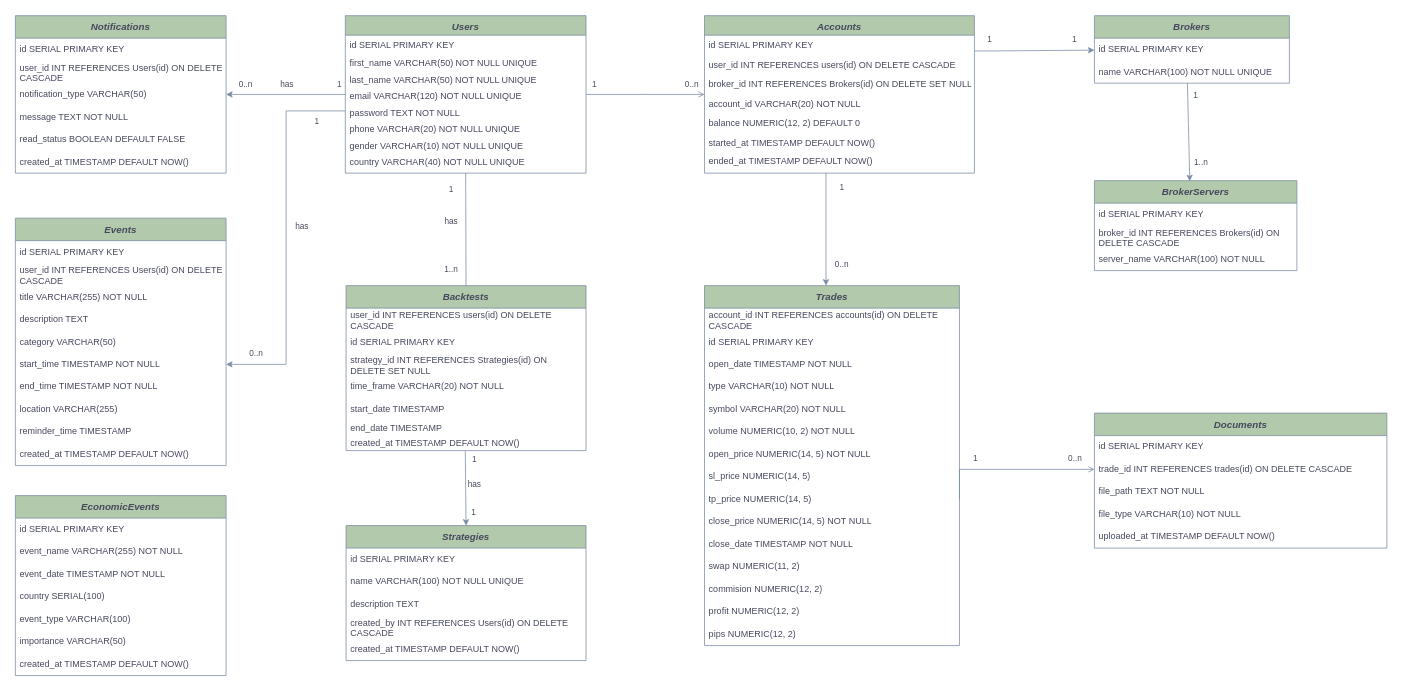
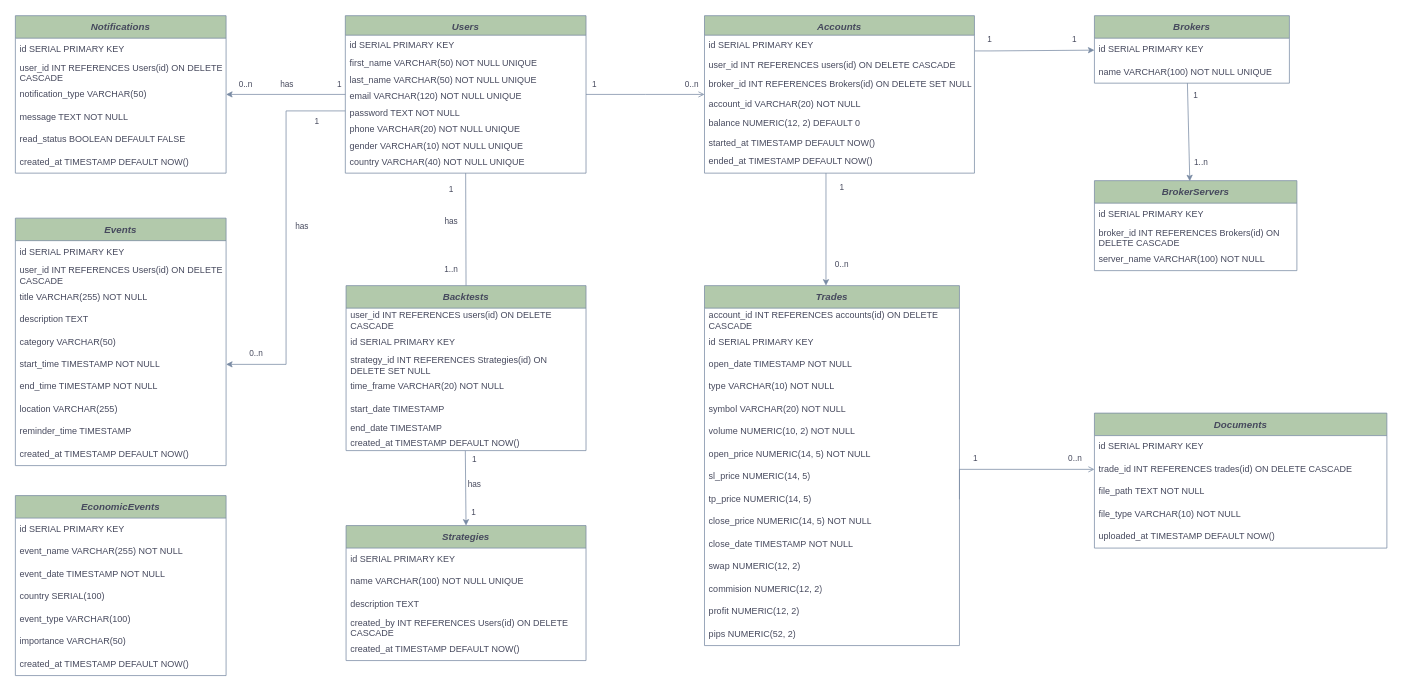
node "swap NUMERIC(11, 2)": label "swap NUMERIC(11, 2)" -> "swap NUMERIC(12, 2)"
node "pips NUMERIC(12, 2)": label "pips NUMERIC(12, 2)" -> "pips NUMERIC(52, 2)"
